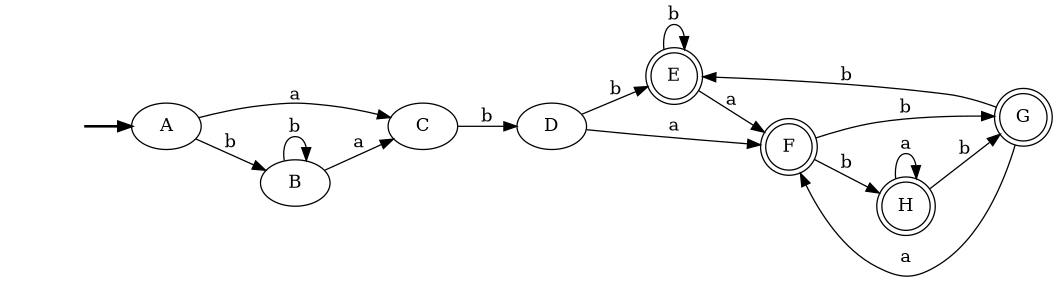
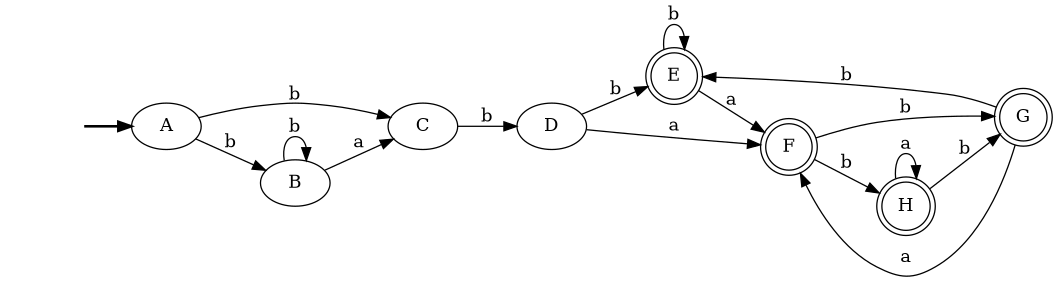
edge "A" -> "C": label "a" -> "b"
